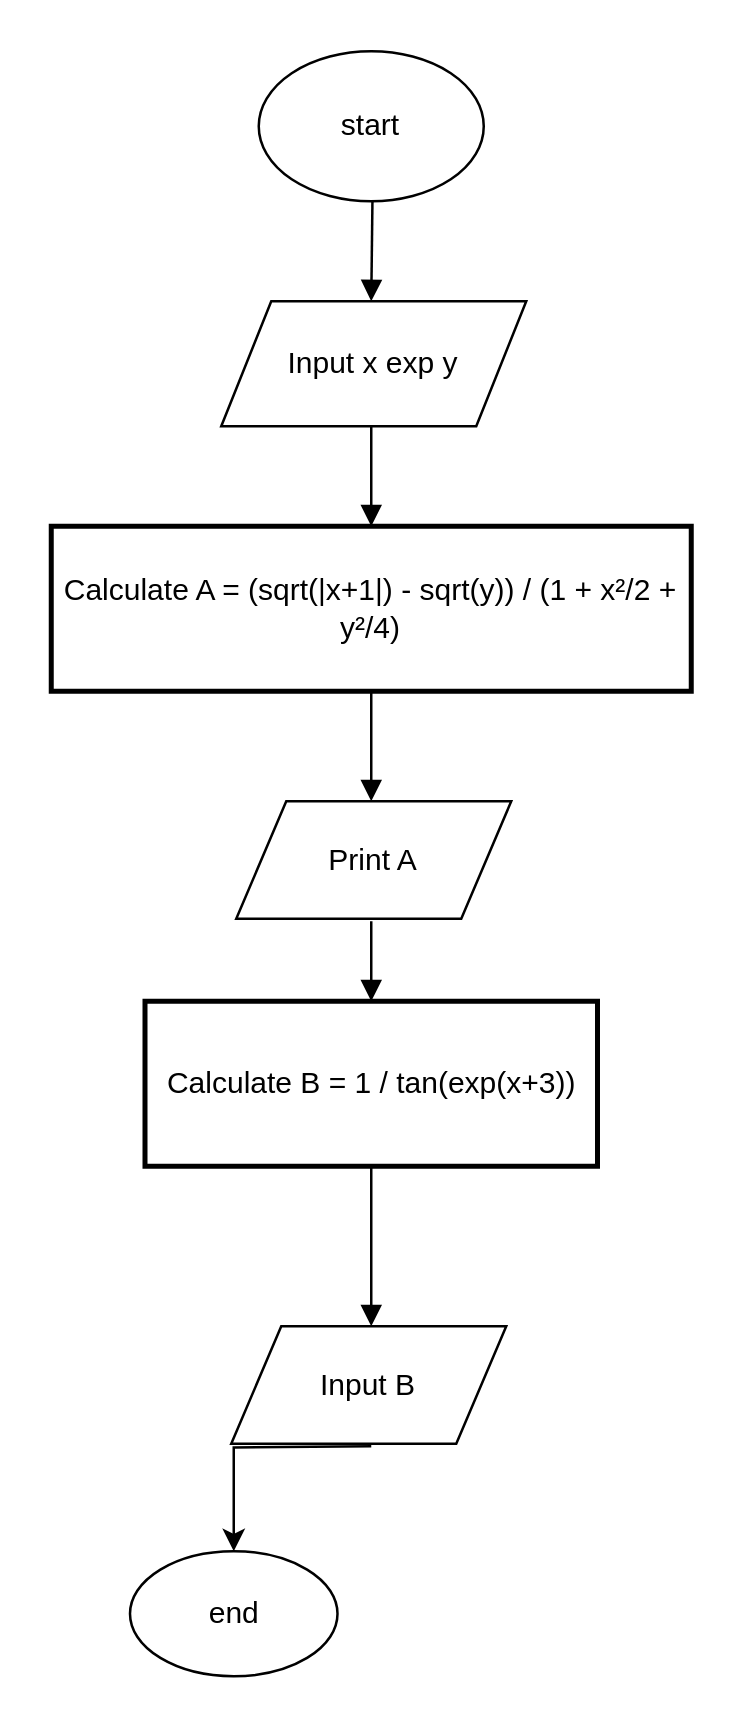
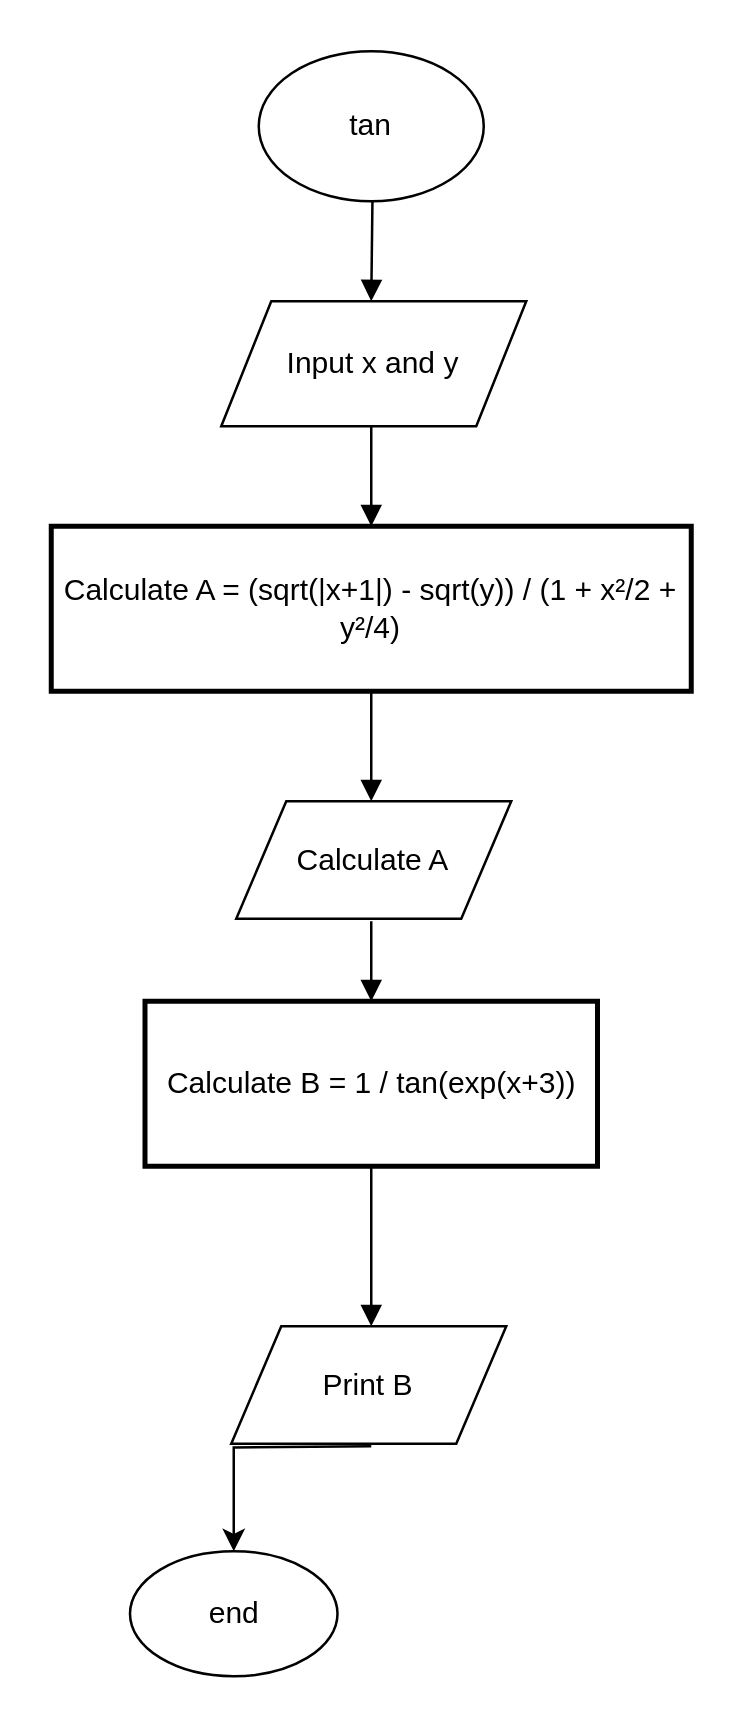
node "start": label "start" -> "tan"
node "Input x exp y": label "Input x exp y" -> "Input x and y"
node "Print A": label "Print A" -> "Calculate A"
node "Input B": label "Input B" -> "Print B"
